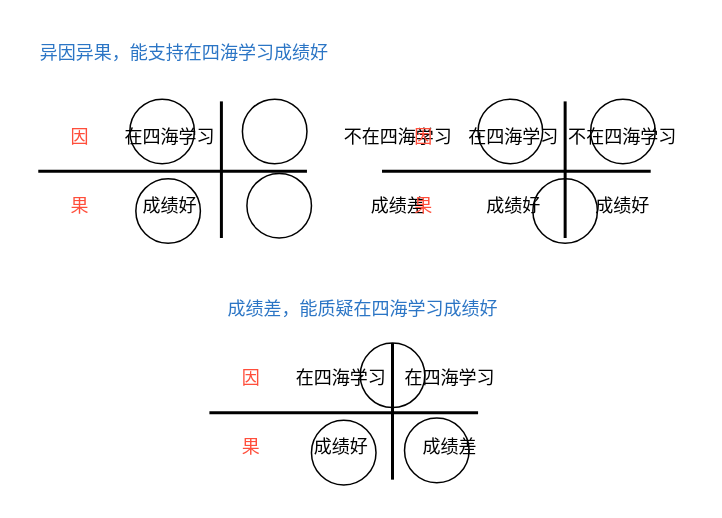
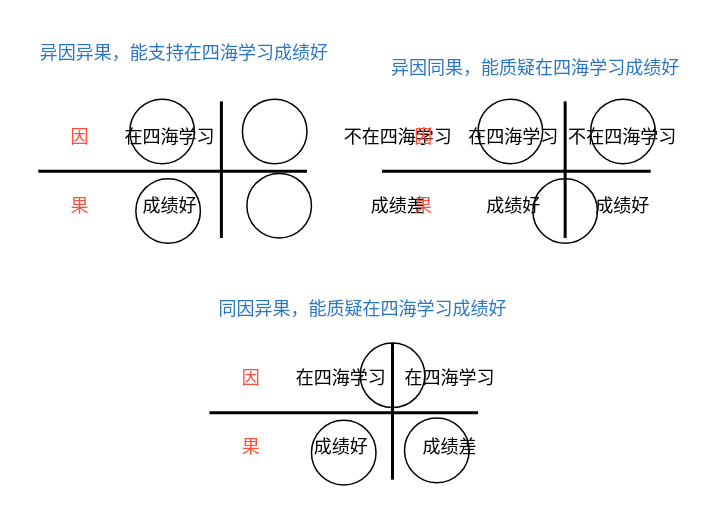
node "异因同果，能质疑在四海学习成绩好": added
node "成绩差，能质疑在四海学习成绩好": label "成绩差，能质疑在四海学习成绩好" -> "同因异果，能质疑在四海学习成绩好"
